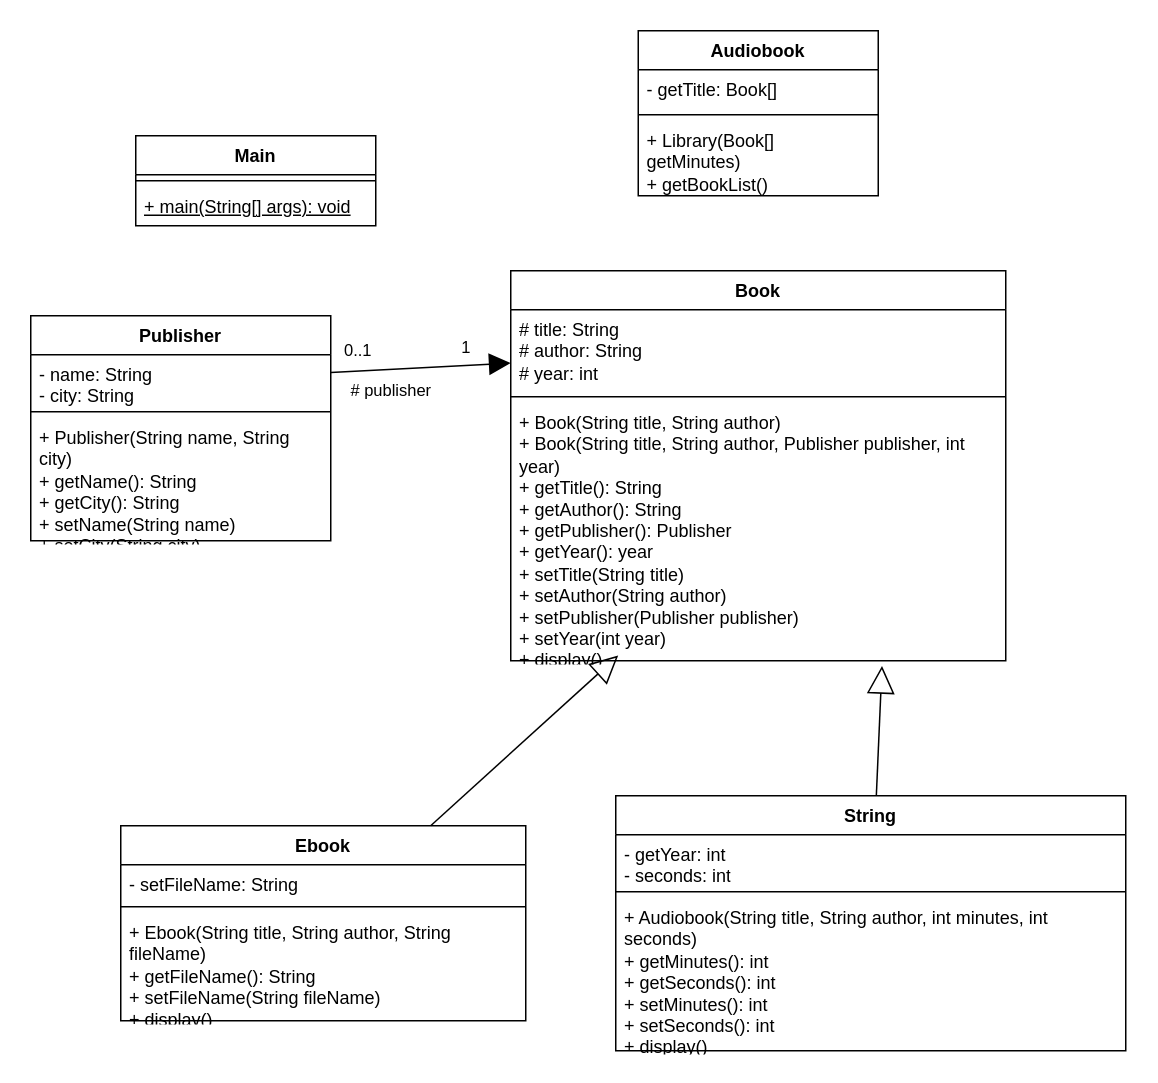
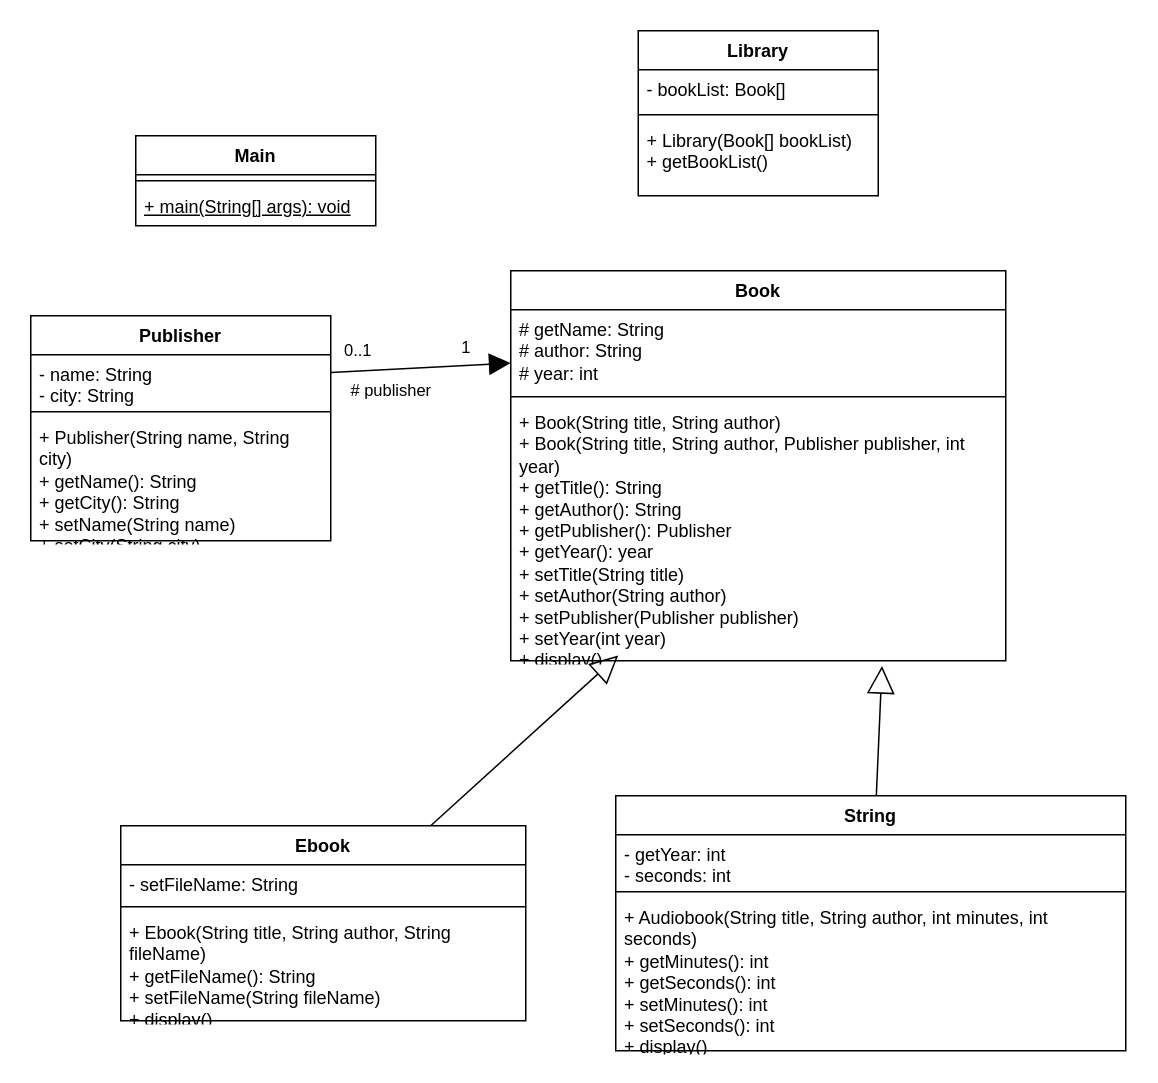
node "Audiobook": label "Audiobook" -> "Library"
node "- getTitle: Book[]": label "- getTitle: Book[]" -> "- bookList: Book[]"
node "+ Library(Book[] getMinutes) + getBookList()": label "+ Library(Book[] getMinutes) + getBookList()" -> "+ Library(Book[] bookList) + getBookList()"
node "# title: String # author: String # year: int": label "# title: String # author: String # year: int" -> "# getName: String # author: String # year: int"
